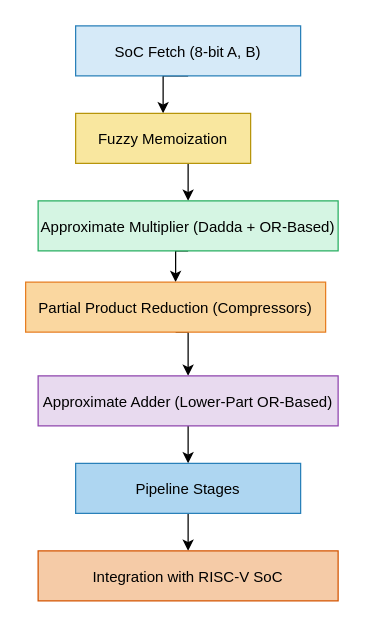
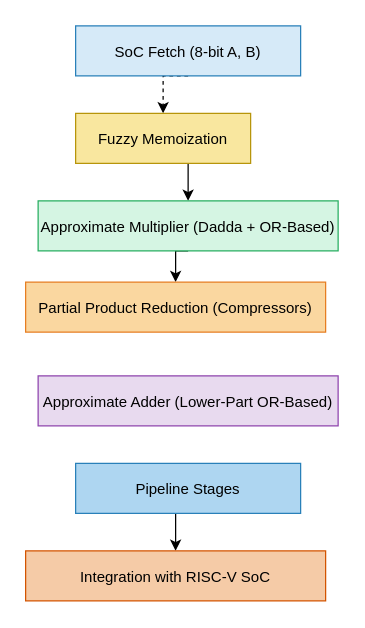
edge "SoC Fetch (8-bit A, B)" -> "Fuzzy Memoization": style solid -> dashed
edge "Partial Product Reduction (Compressors)" -> "Approximate Adder (Lower-Part OR-Based)": removed
edge "Approximate Adder (Lower-Part OR-Based)" -> "Pipeline Stages": removed
node "Integration with RISC-V SoC": moved (188, 576) -> (176, 576)
